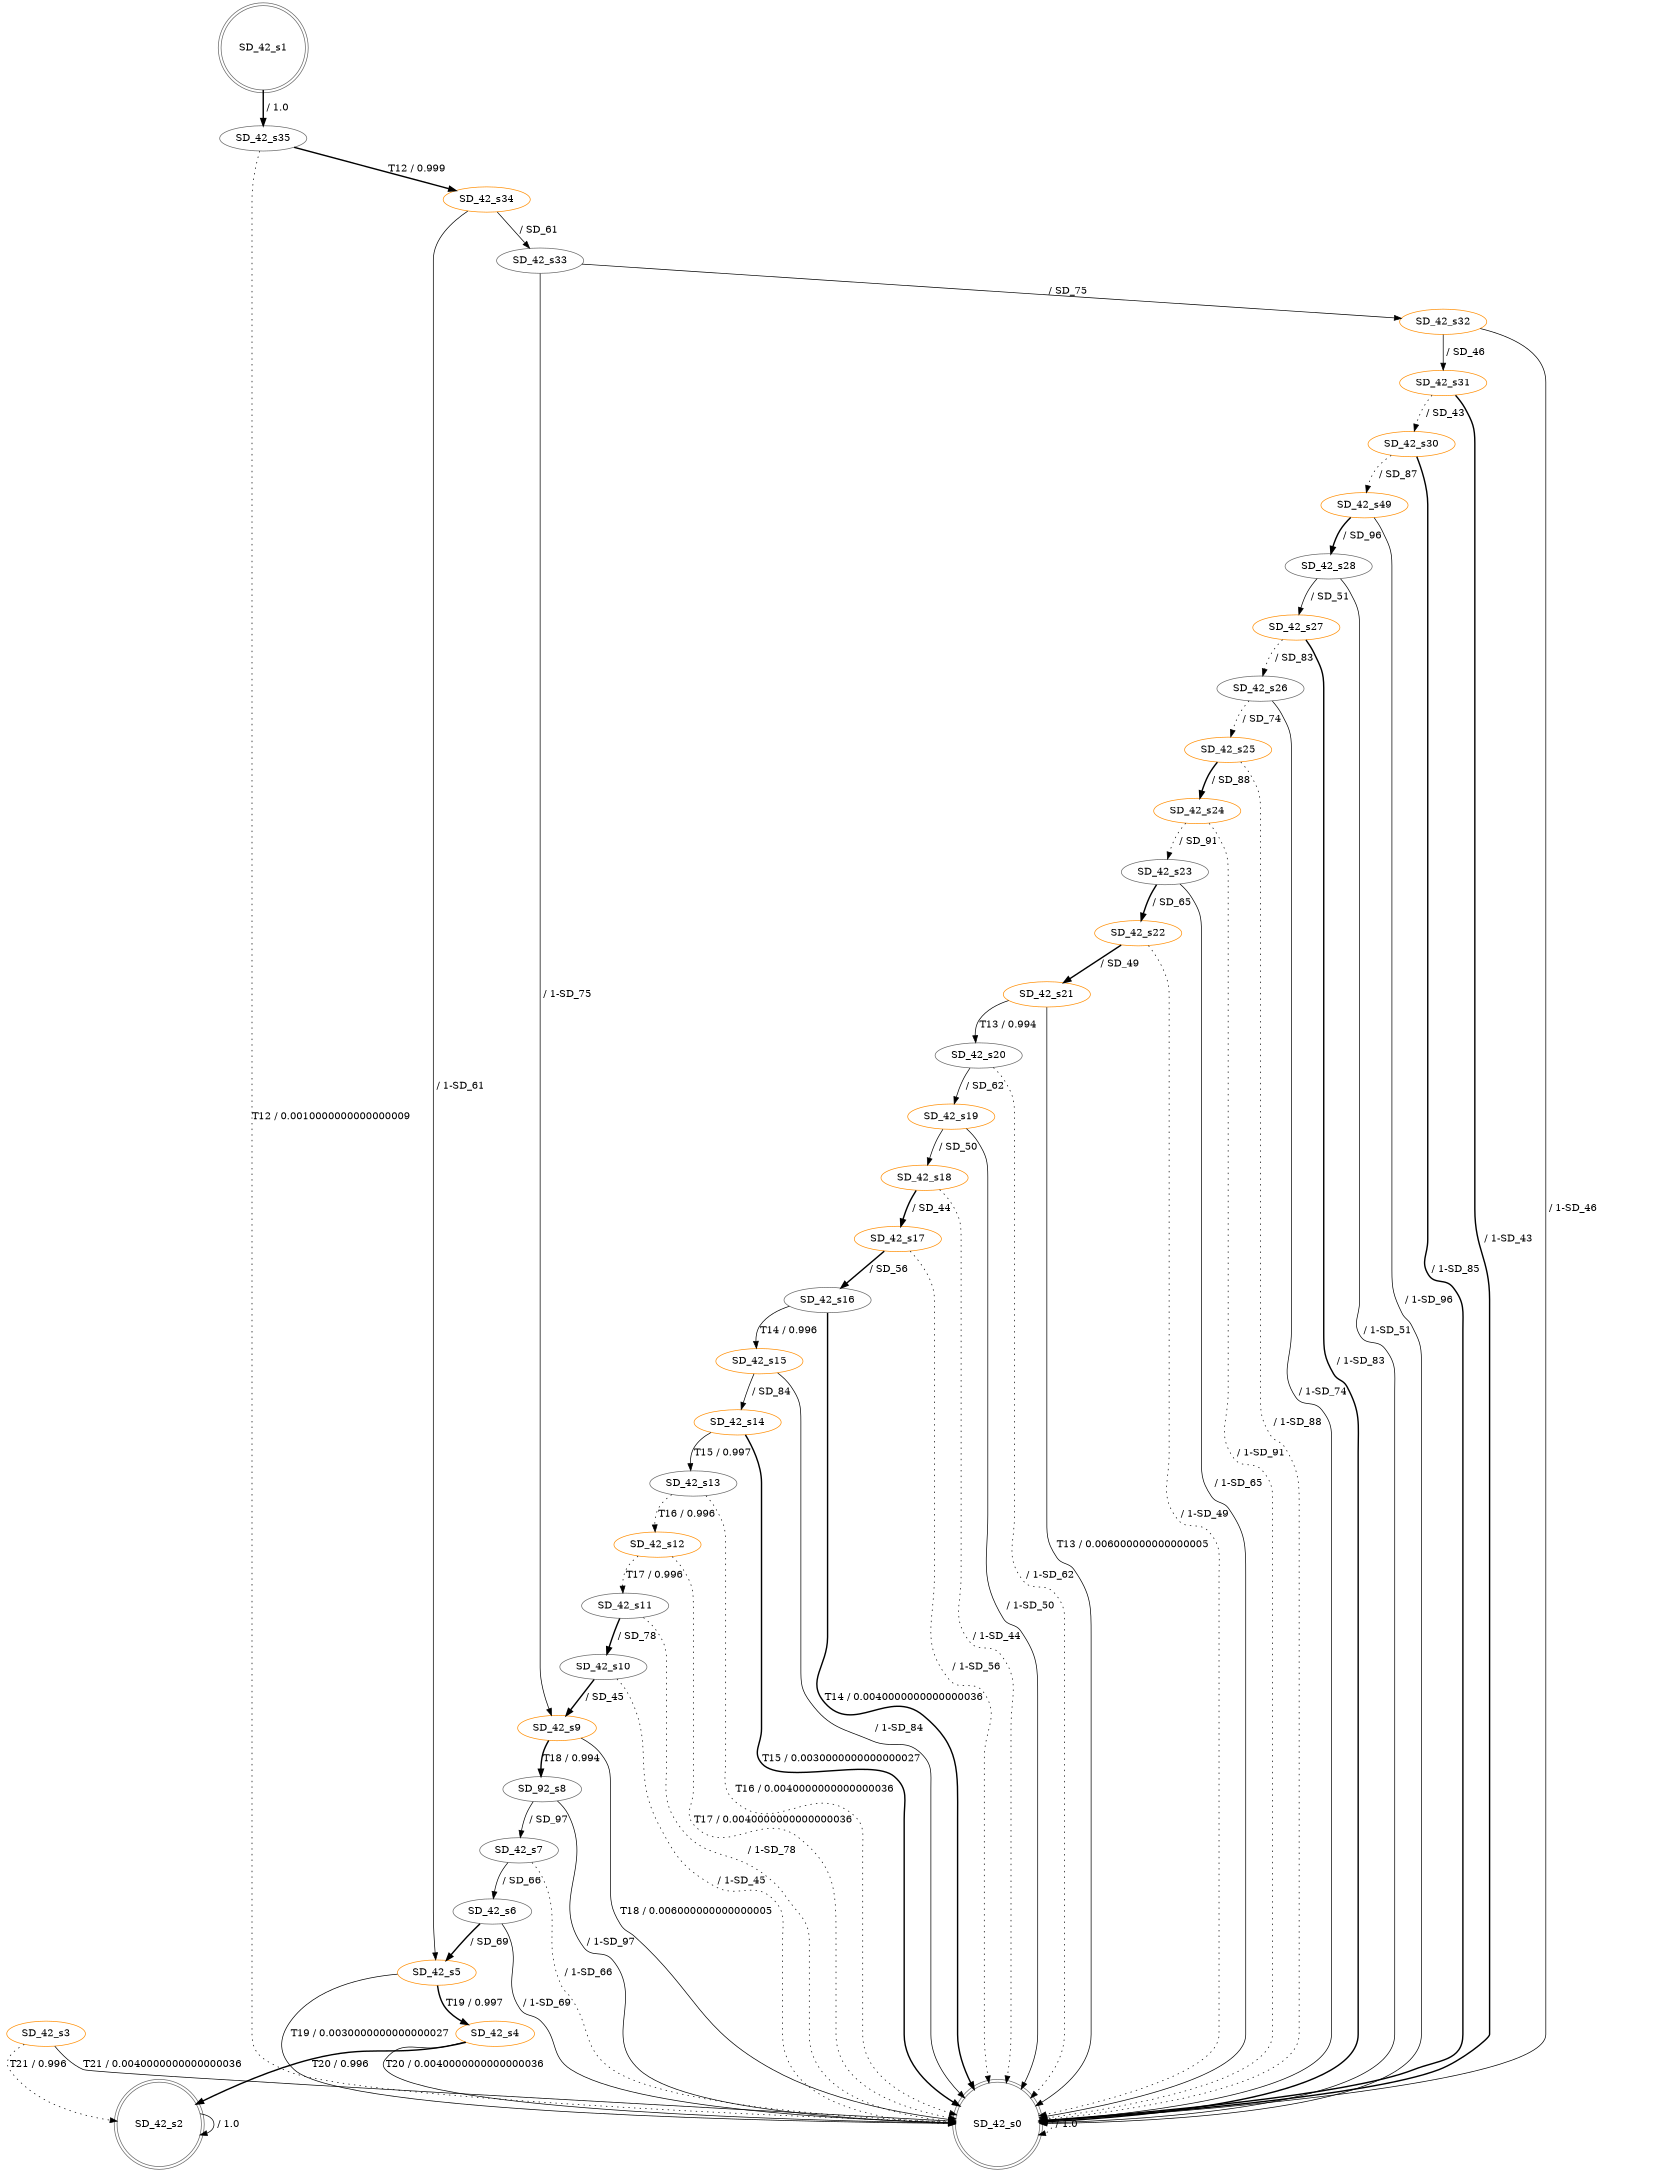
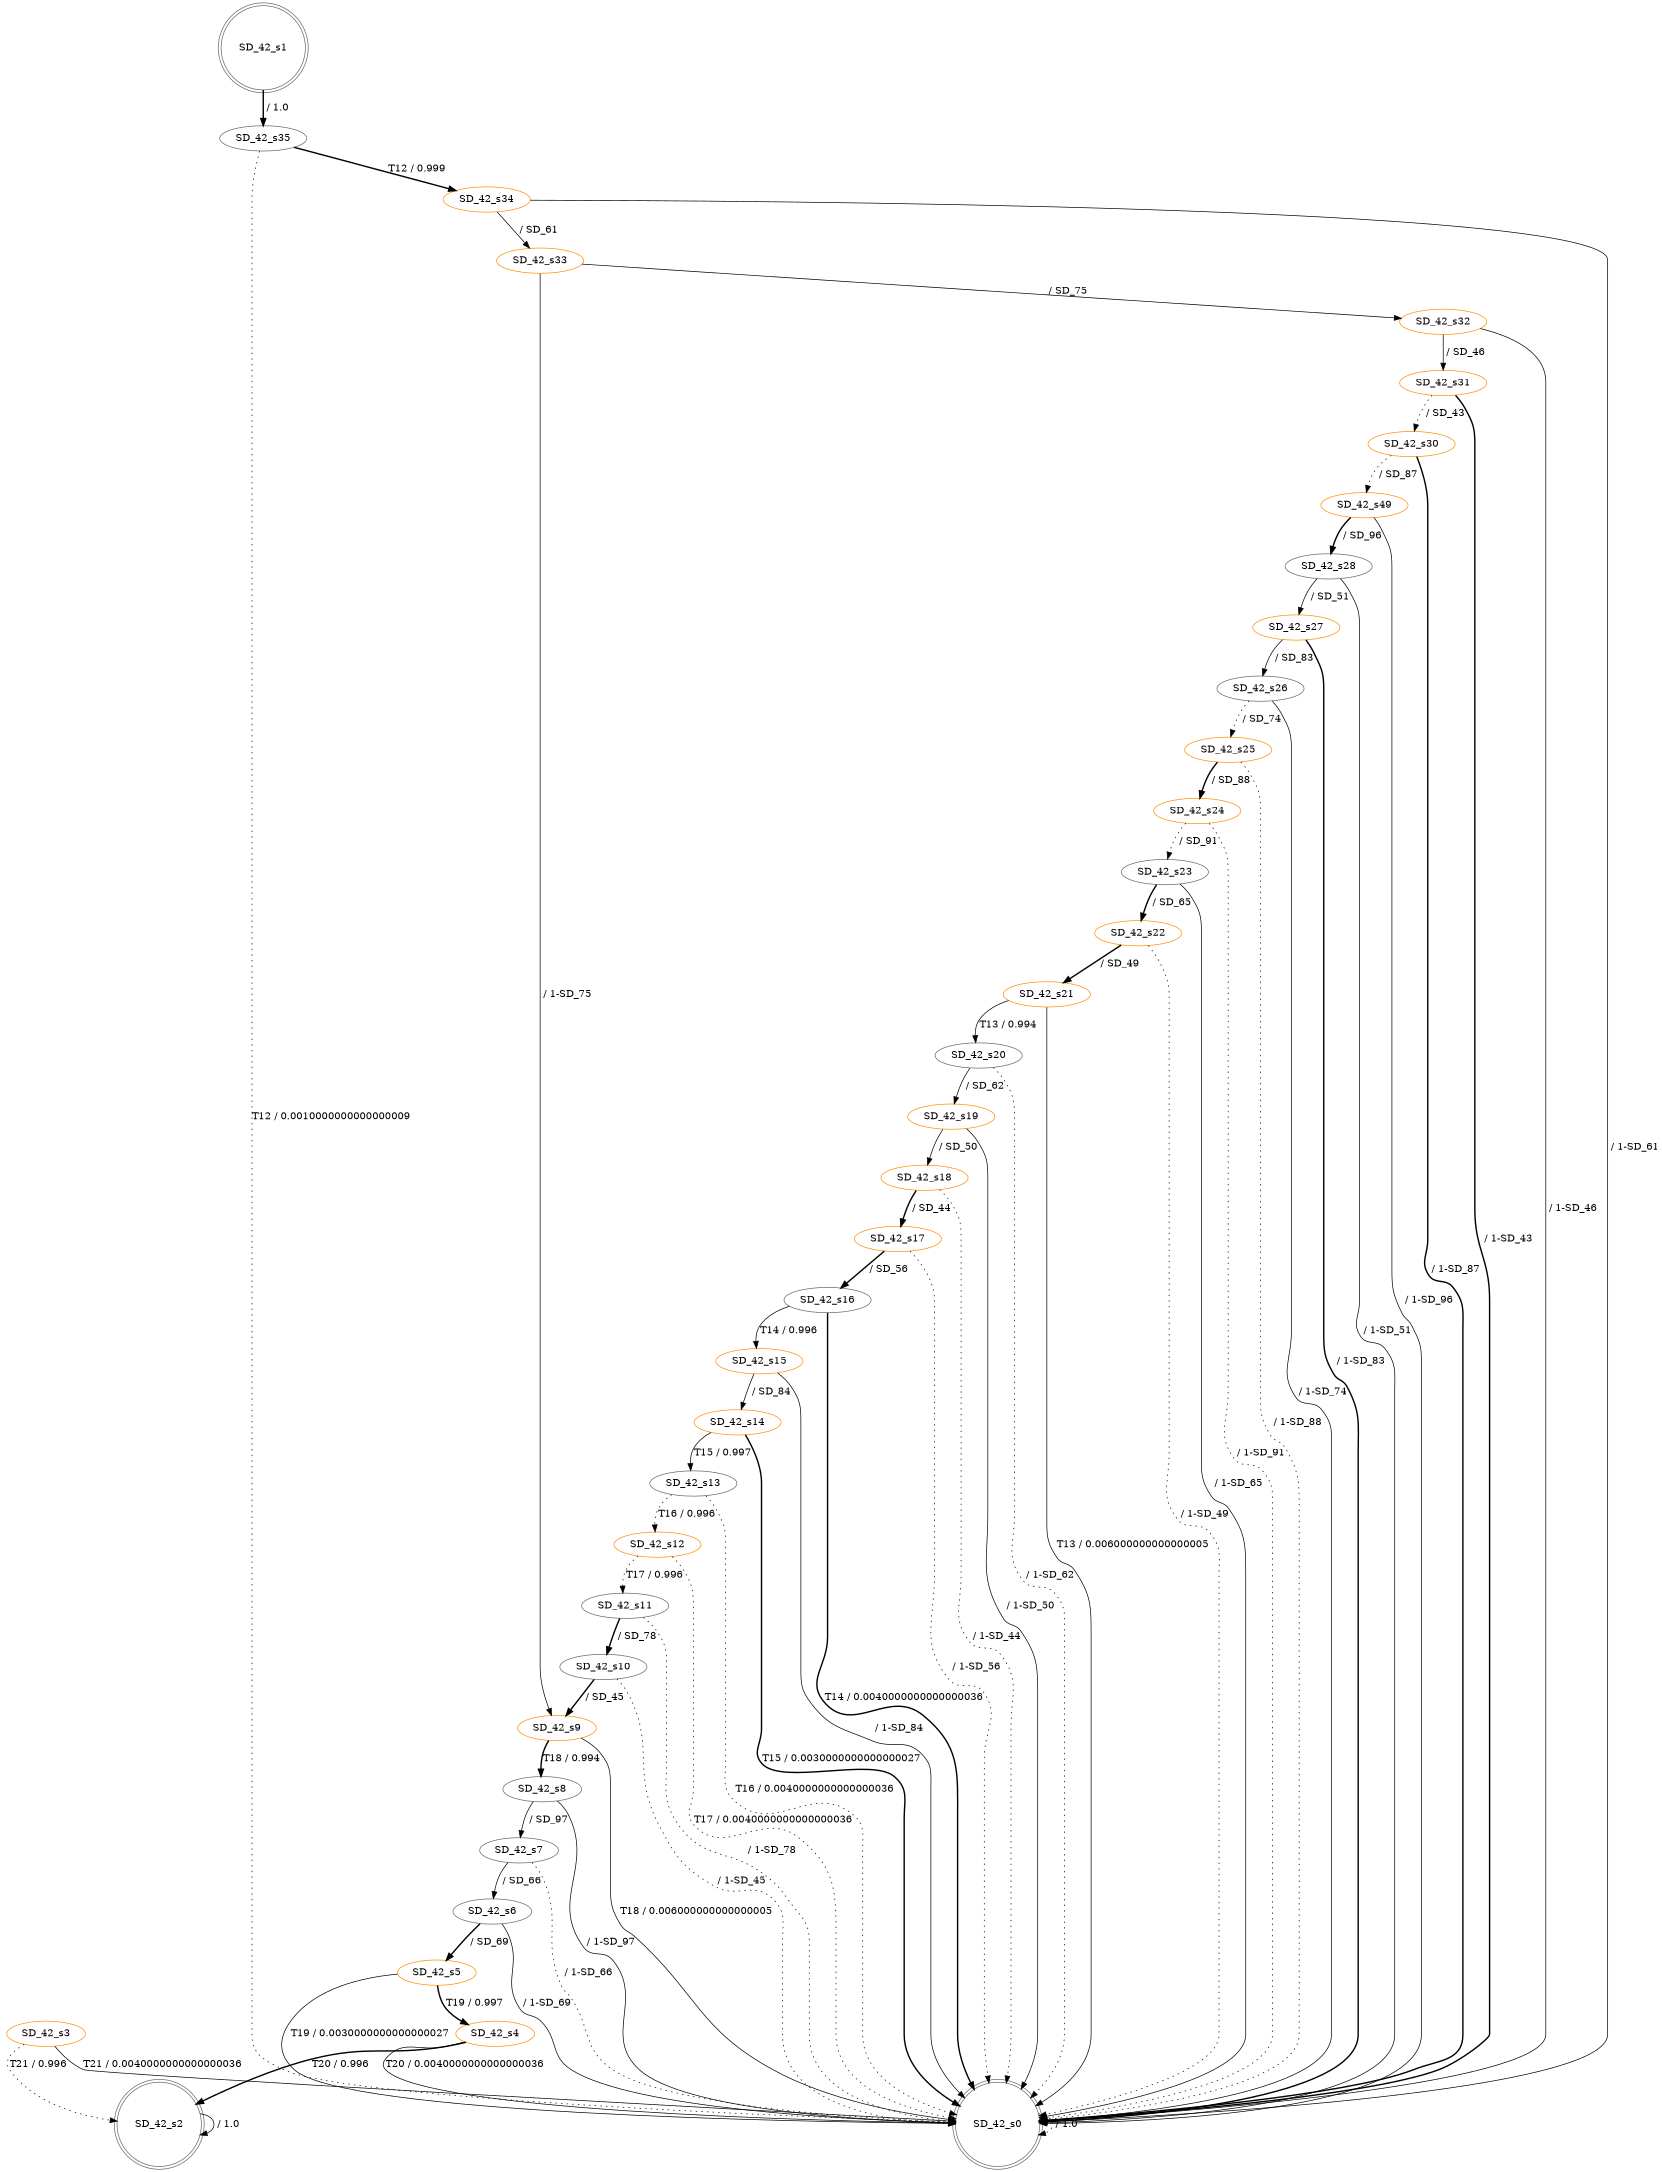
node "SD_42_s33": color gray40 -> darkorange
edge "SD_42_s27" -> "SD_42_s26": style dotted -> solid
edge "SD_42_s34" -> "SD_42_s5": now "SD_42_s34" -> "SD_42_s0"
edge "SD_42_s30" -> "SD_42_s0": label " / 1-SD_85" -> " / 1-SD_87"
node "SD_92_s8": label "SD_92_s8" -> "SD_42_s8"
